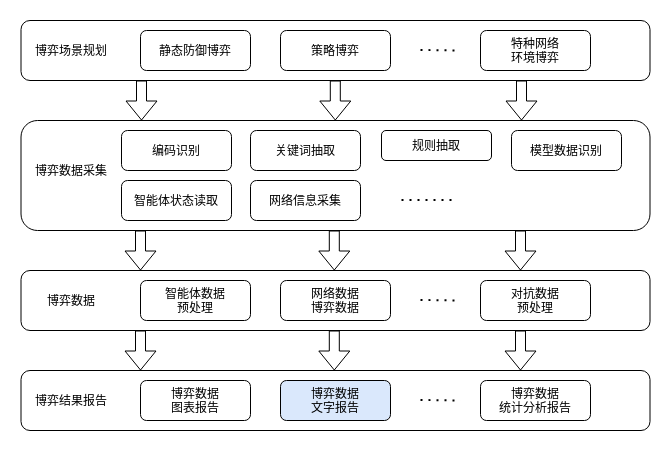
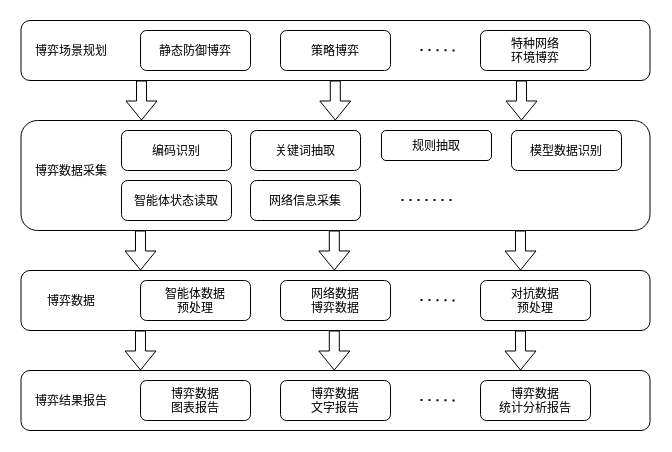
node "博弈数据 文字报告": fillcolor #dae8fc -> #ffffff
